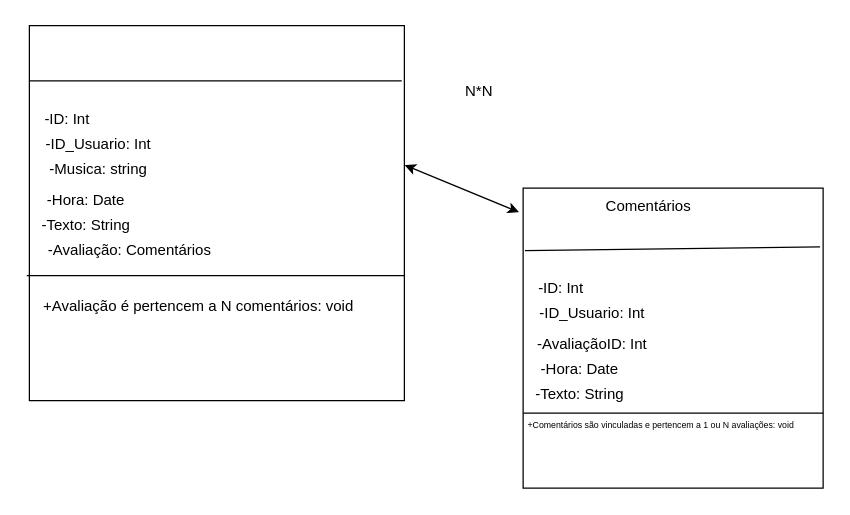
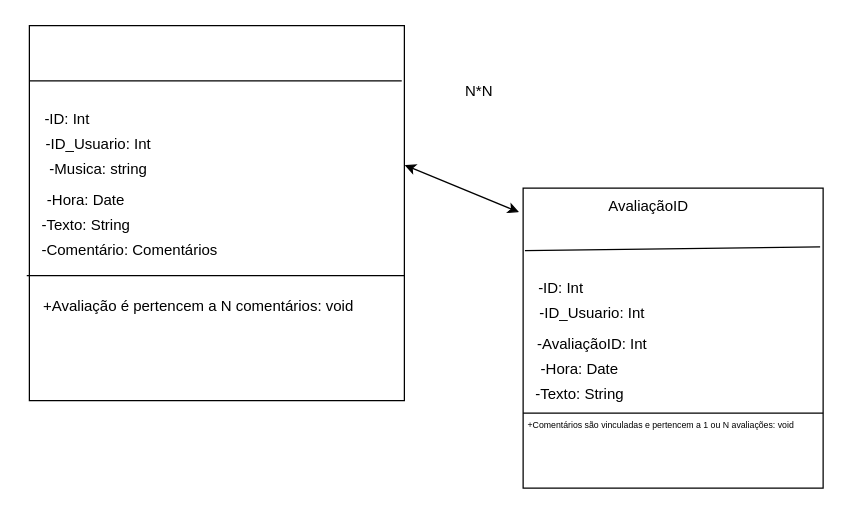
node "Comentários": label "Comentários" -> "AvaliaçãoID"
node "-Avaliação: Comentários": label "-Avaliação: Comentários" -> "-Comentário: Comentários"
